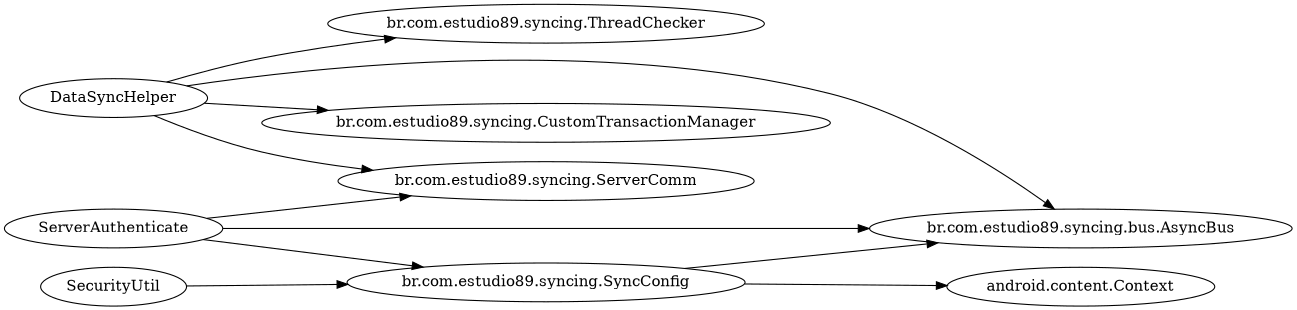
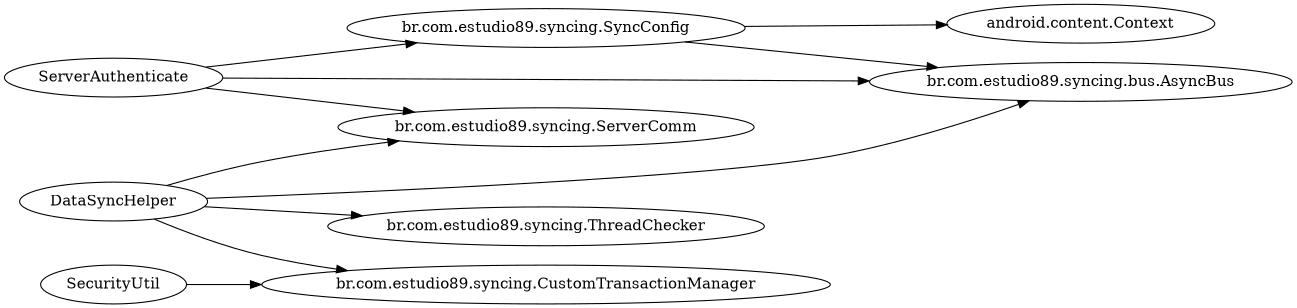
edge "SecurityUtil" -> "br.com.estudio89.syncing.SyncConfig": now "SecurityUtil" -> "br.com.estudio89.syncing.CustomTransactionManager"
